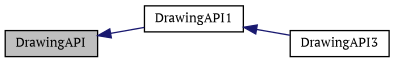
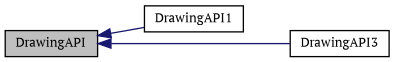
edge "DrawingAPI3" -> "DrawingAPI1": now "DrawingAPI3" -> "DrawingAPI"
